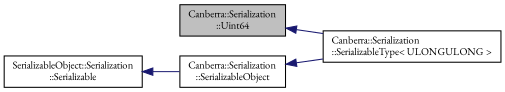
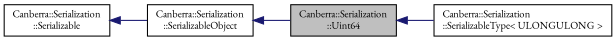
edge "Canberra::Serialization ::SerializableType< ULONGULONG >" -> "Canberra::Serialization ::SerializableObject": now "Canberra::Serialization ::Uint64" -> "Canberra::Serialization ::SerializableObject"
node "SerializableObject::Serialization ::Serializable": label "SerializableObject::Serialization ::Serializable" -> "Canberra::Serialization ::Serializable"
